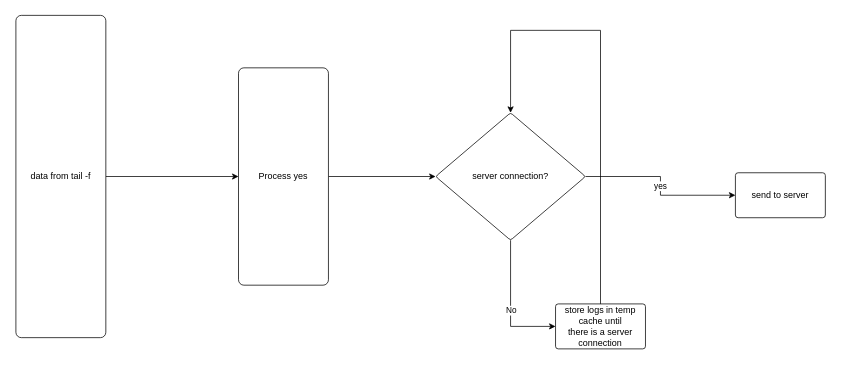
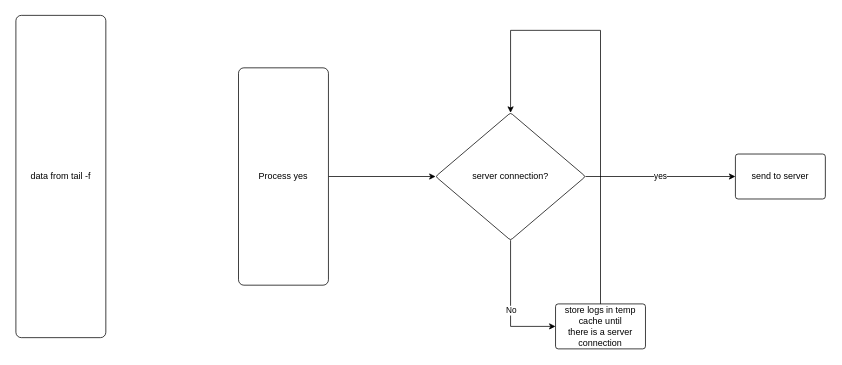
edge "data from tail -f" -> "Process yes": removed
node "send to server": moved (780, 195) -> (780, 177)
